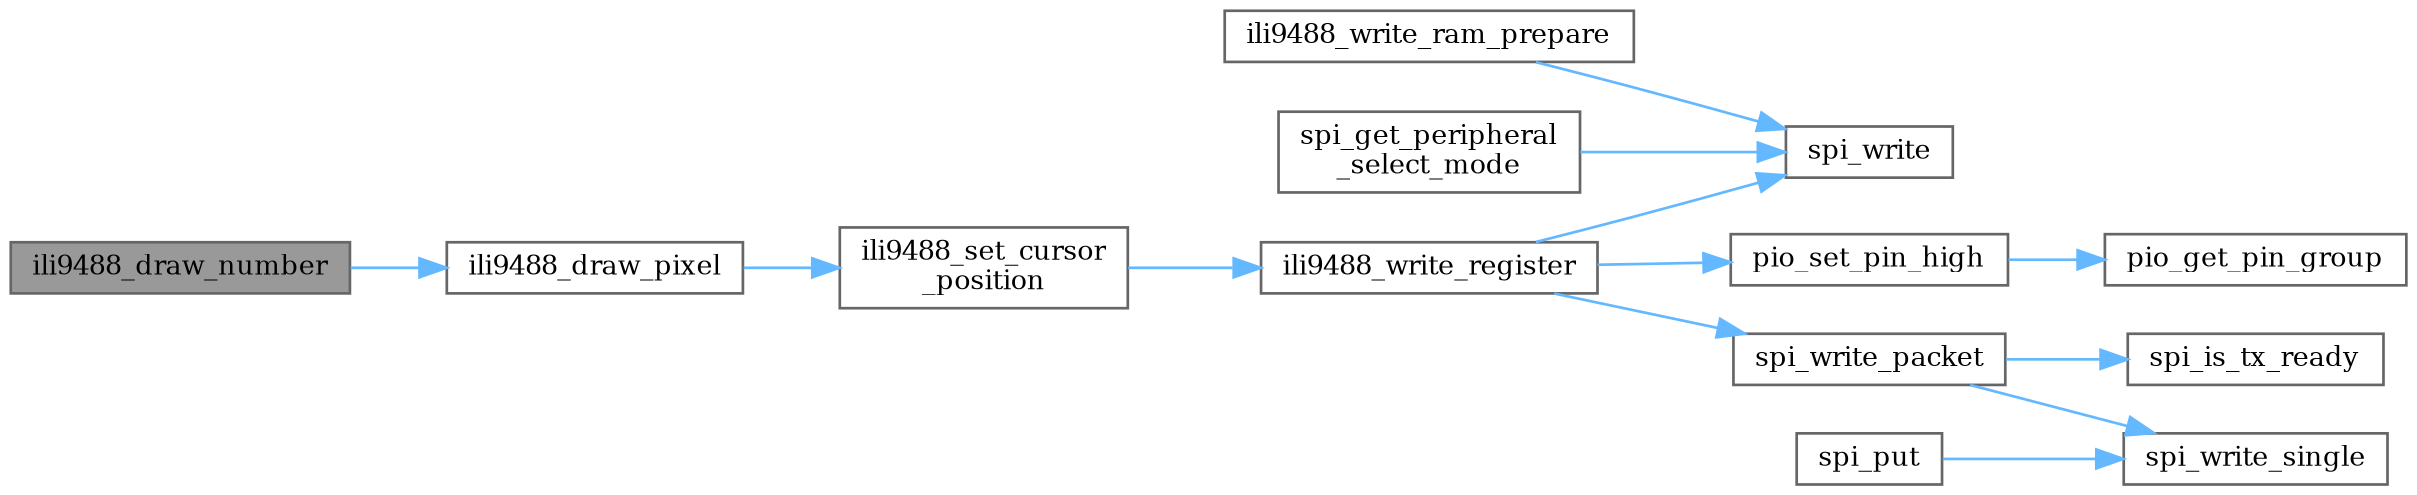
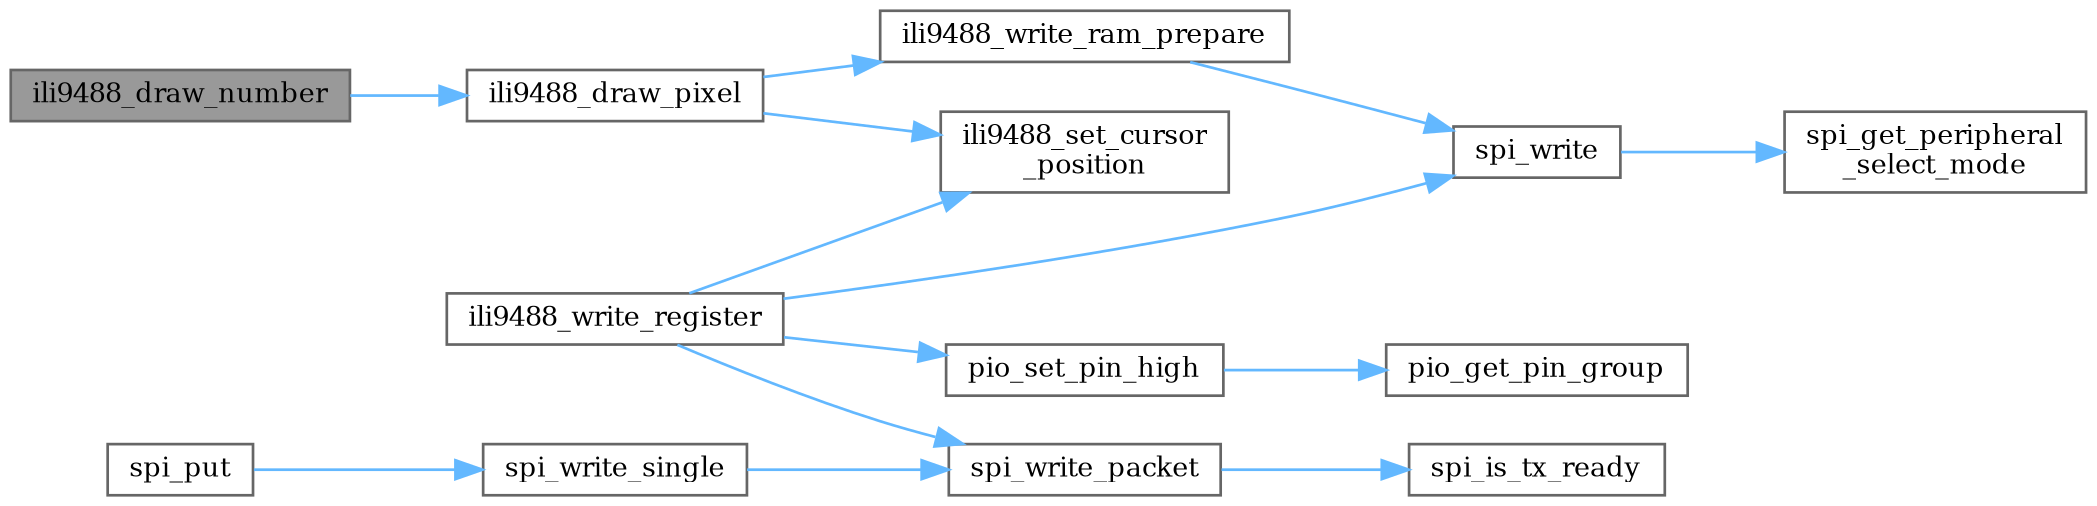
edge "ili9488_draw_pixel" -> "ili9488_write_ram_prepare": added
edge "spi_get_peripheral _select_mode" -> "spi_write": reversed
edge "ili9488_set_cursor _position" -> "ili9488_write_register": reversed
edge "spi_write_packet" -> "spi_write_single": reversed
